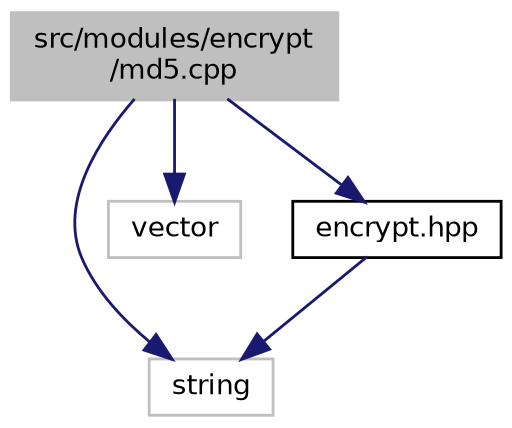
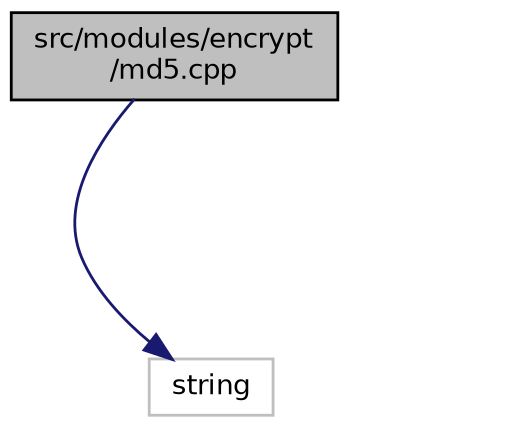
node "src/modules/encrypt /md5.cpp": color grey75 -> black
node "vector": removed
node "encrypt.hpp": removed
